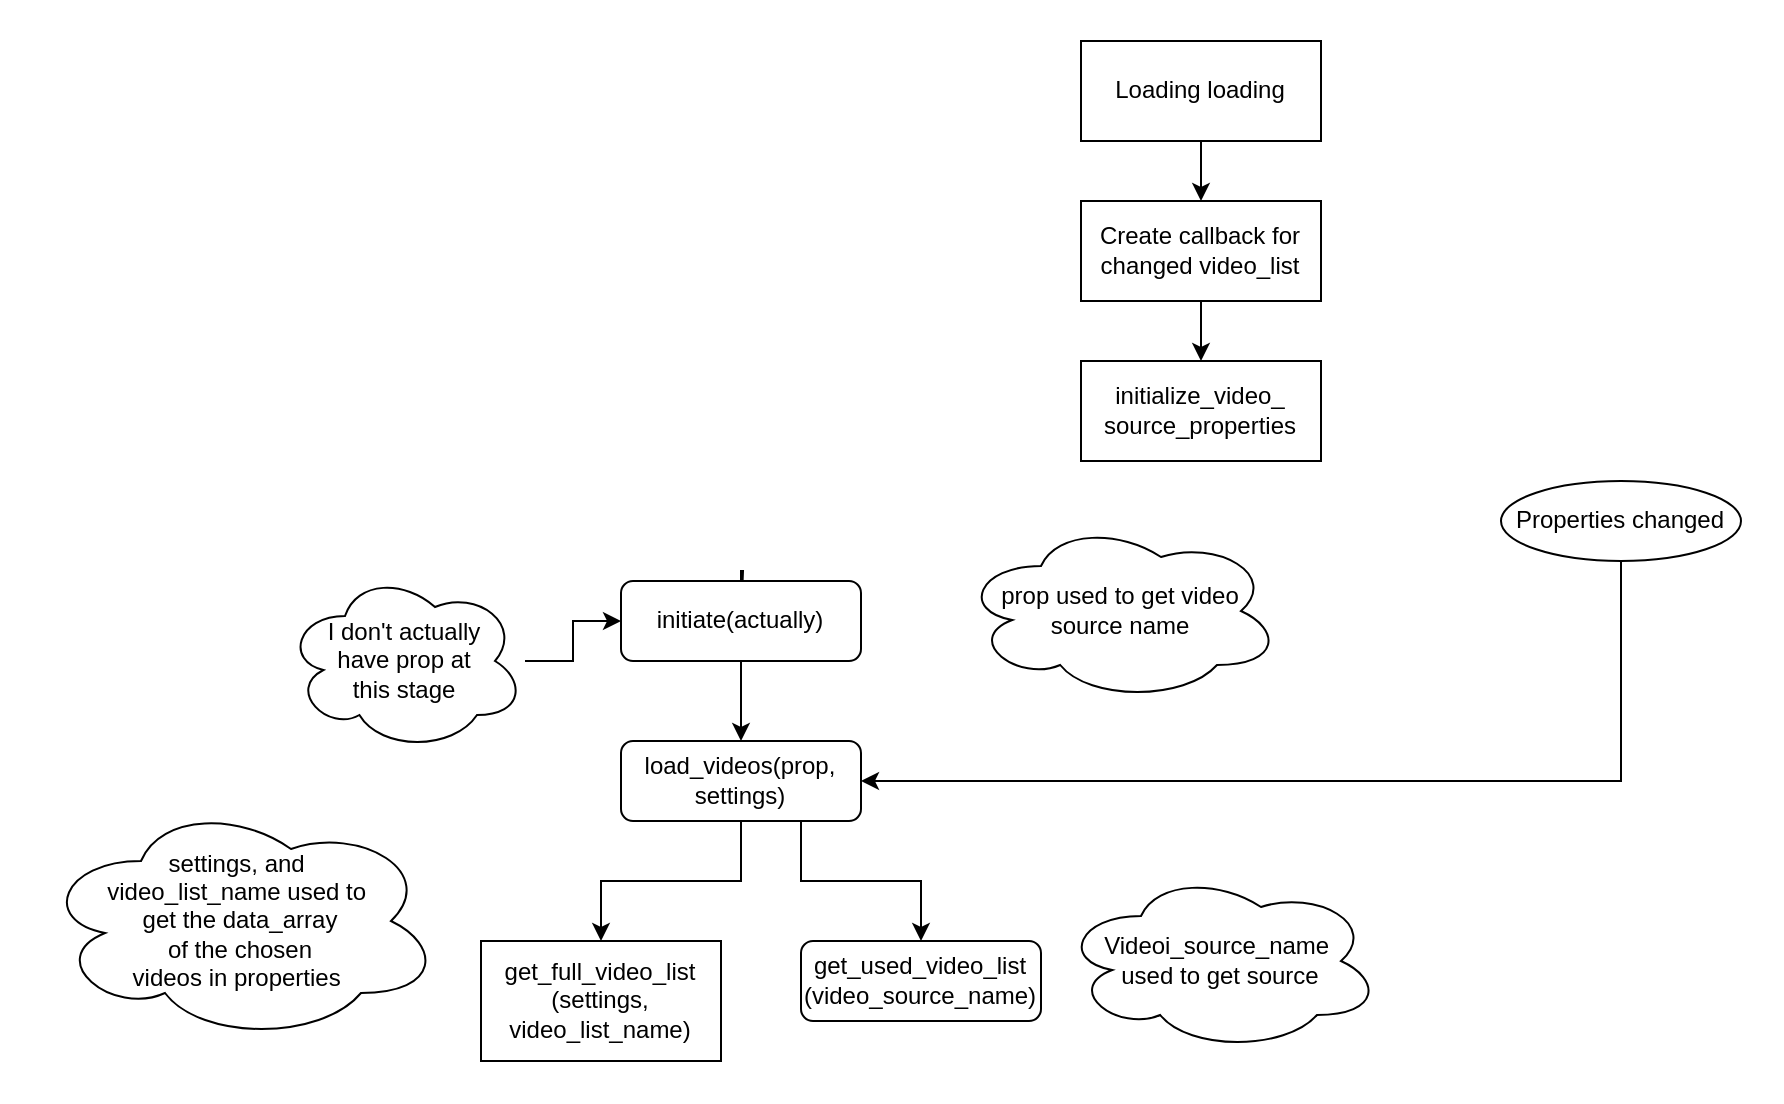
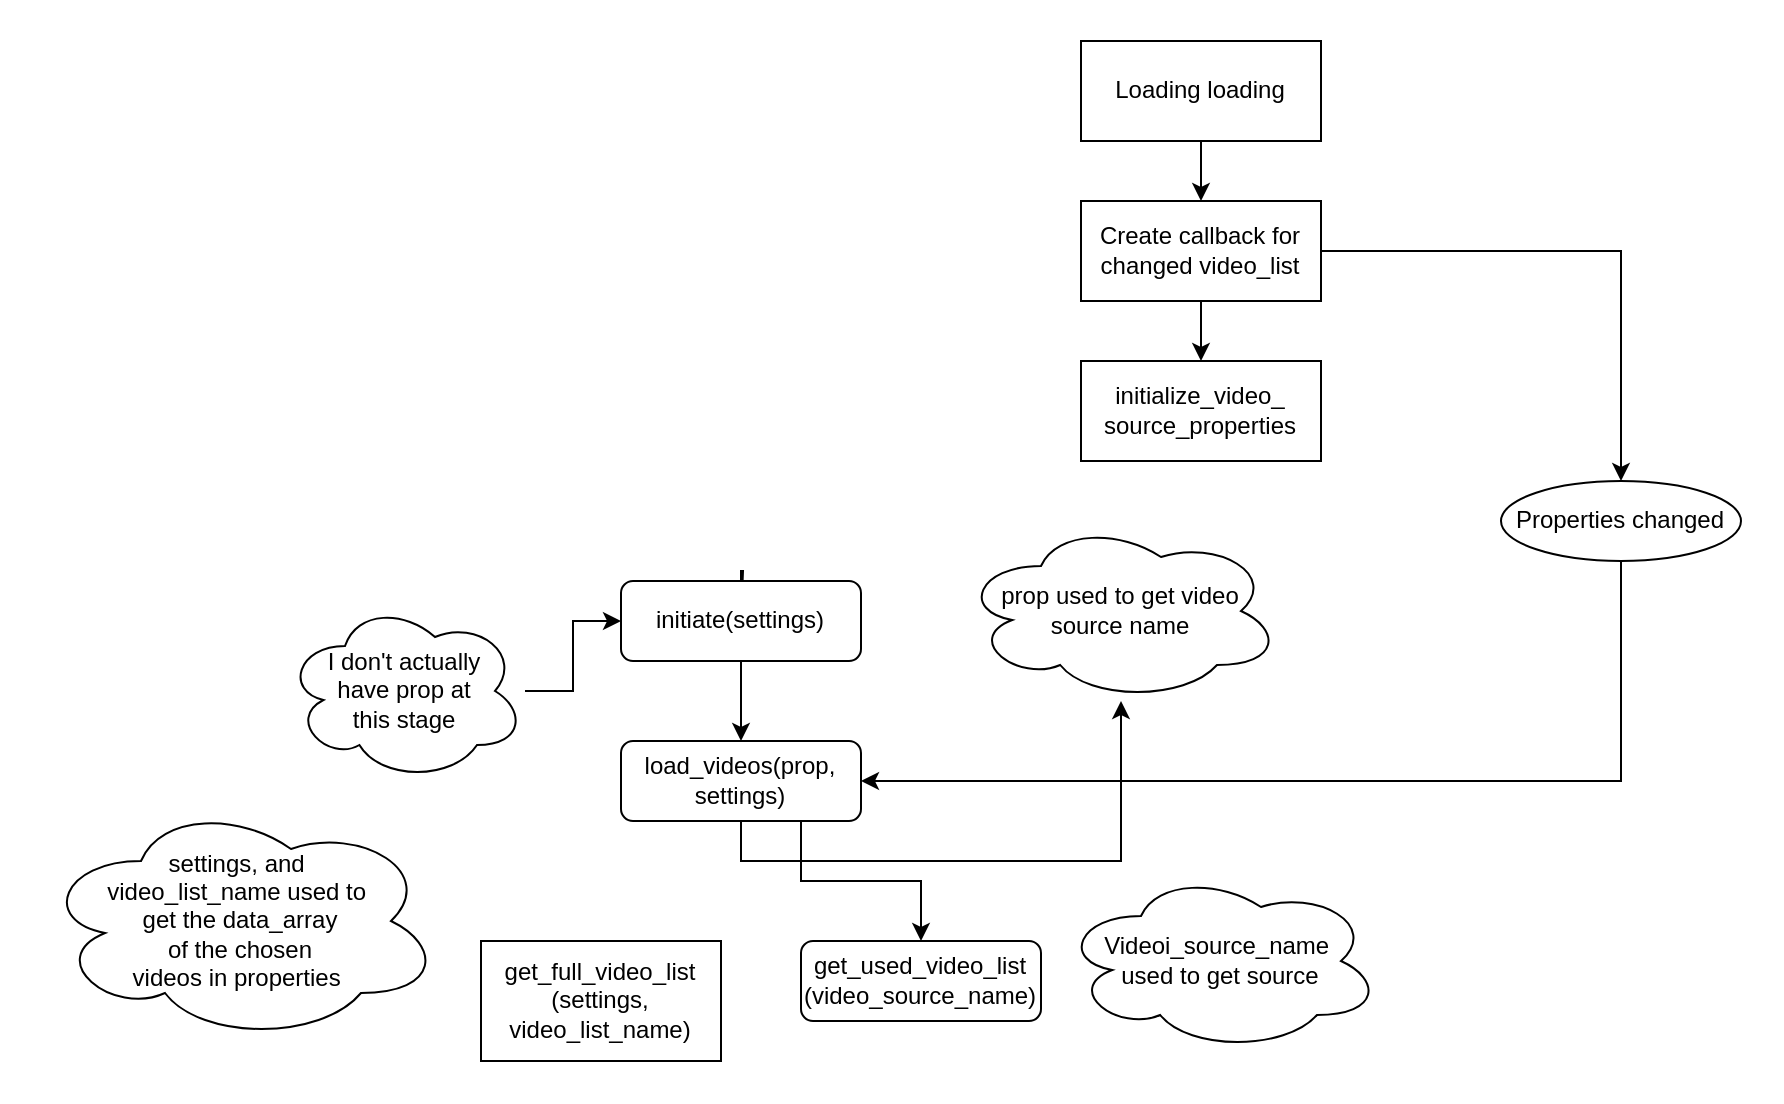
edge "Create callback for changed video_list" -> "Properties changed": added
node "initiate(actually)": label "initiate(actually)" -> "initiate(settings)"
node "I don't actually have prop at this stage": moved (405, 661) -> (405, 691)
edge "load_videos(prop, settings)" -> "get_full_video_list (settings, video_list_name)": now "load_videos(prop, settings)" -> "prop used to get video source name"
